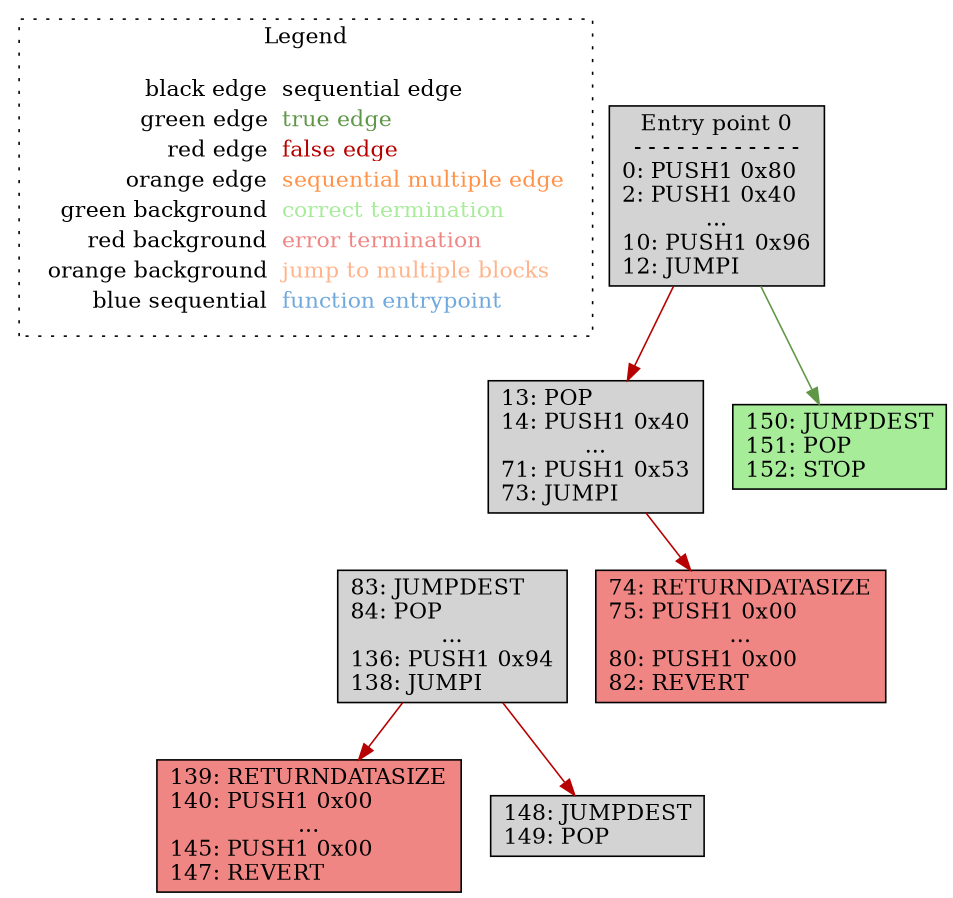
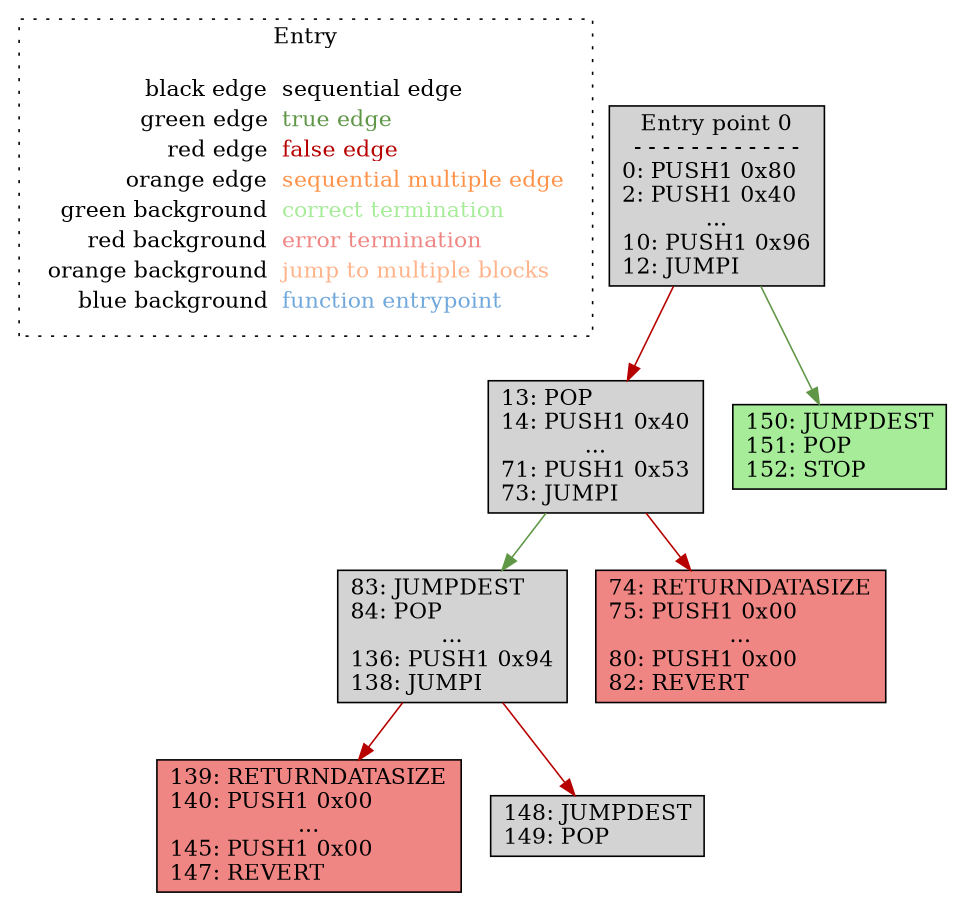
cluster "Legend": label "Legend" -> "Entry"
node "black edge": text "blue sequential" -> "blue background"
edge "13: POP 14: PUSH1 0x40 ... 71: PUSH1 0x53 73: JUMPI" -> "83: JUMPDEST 84: POP ... 136: PUSH1 0x94 138: JUMPI": added
